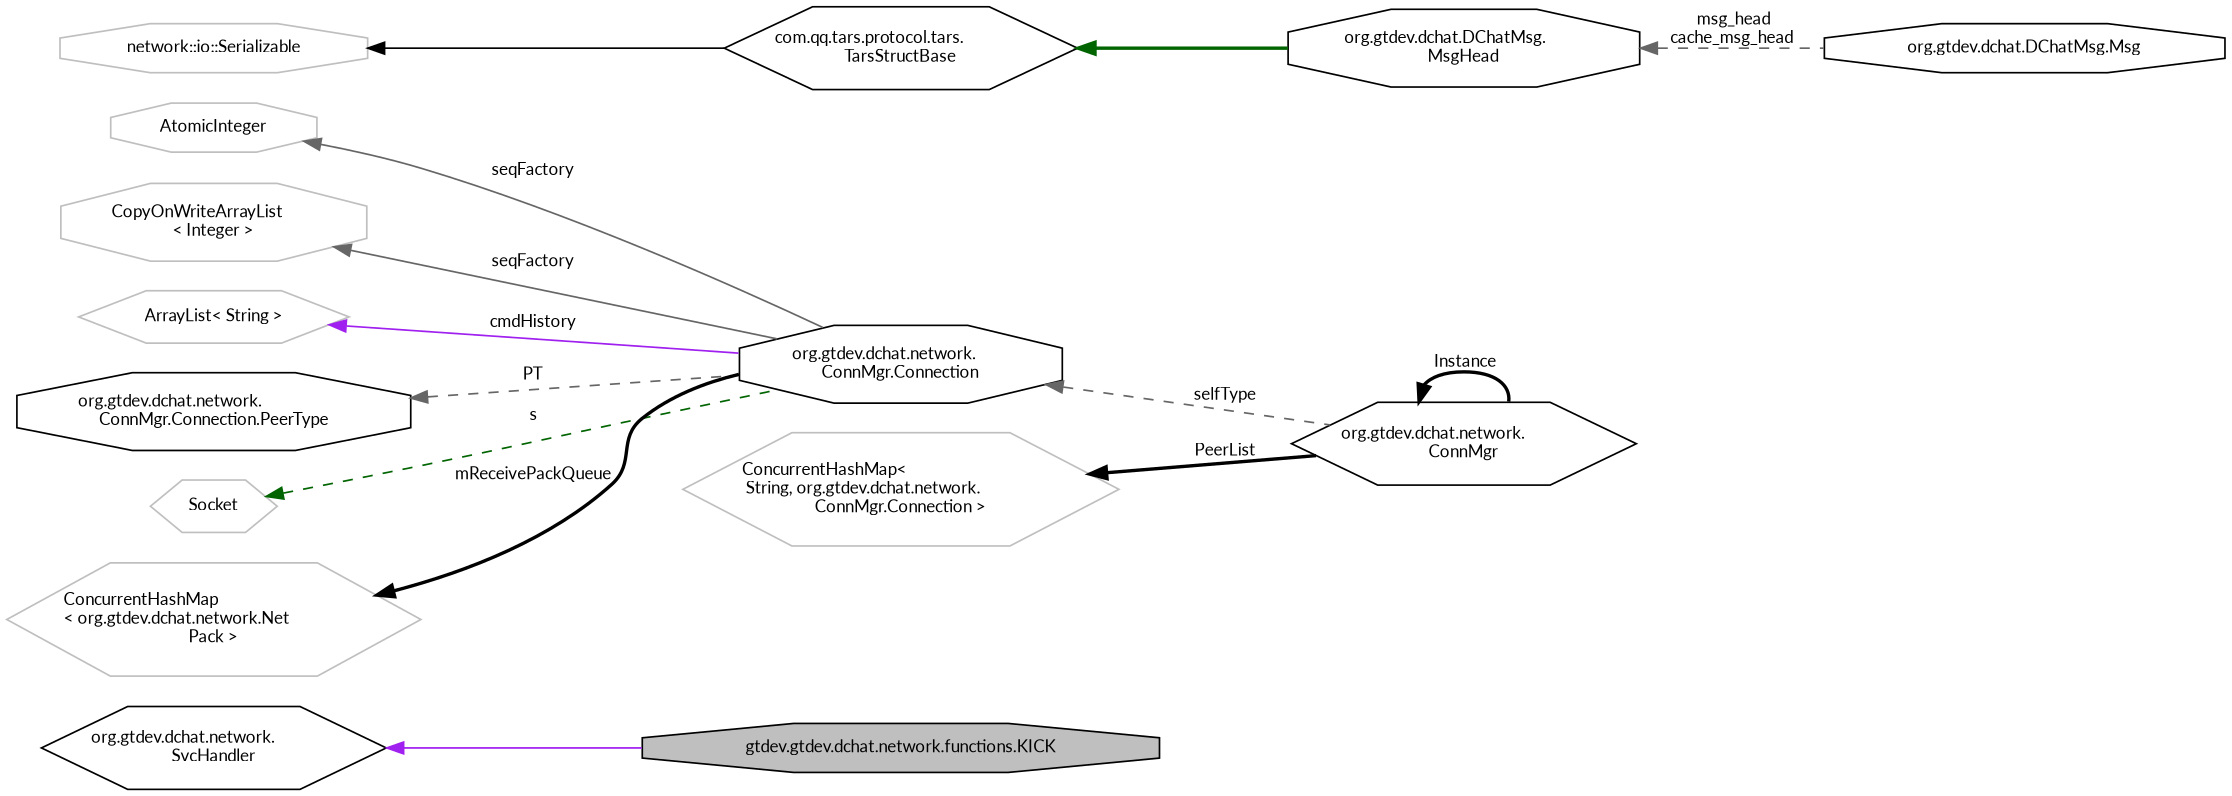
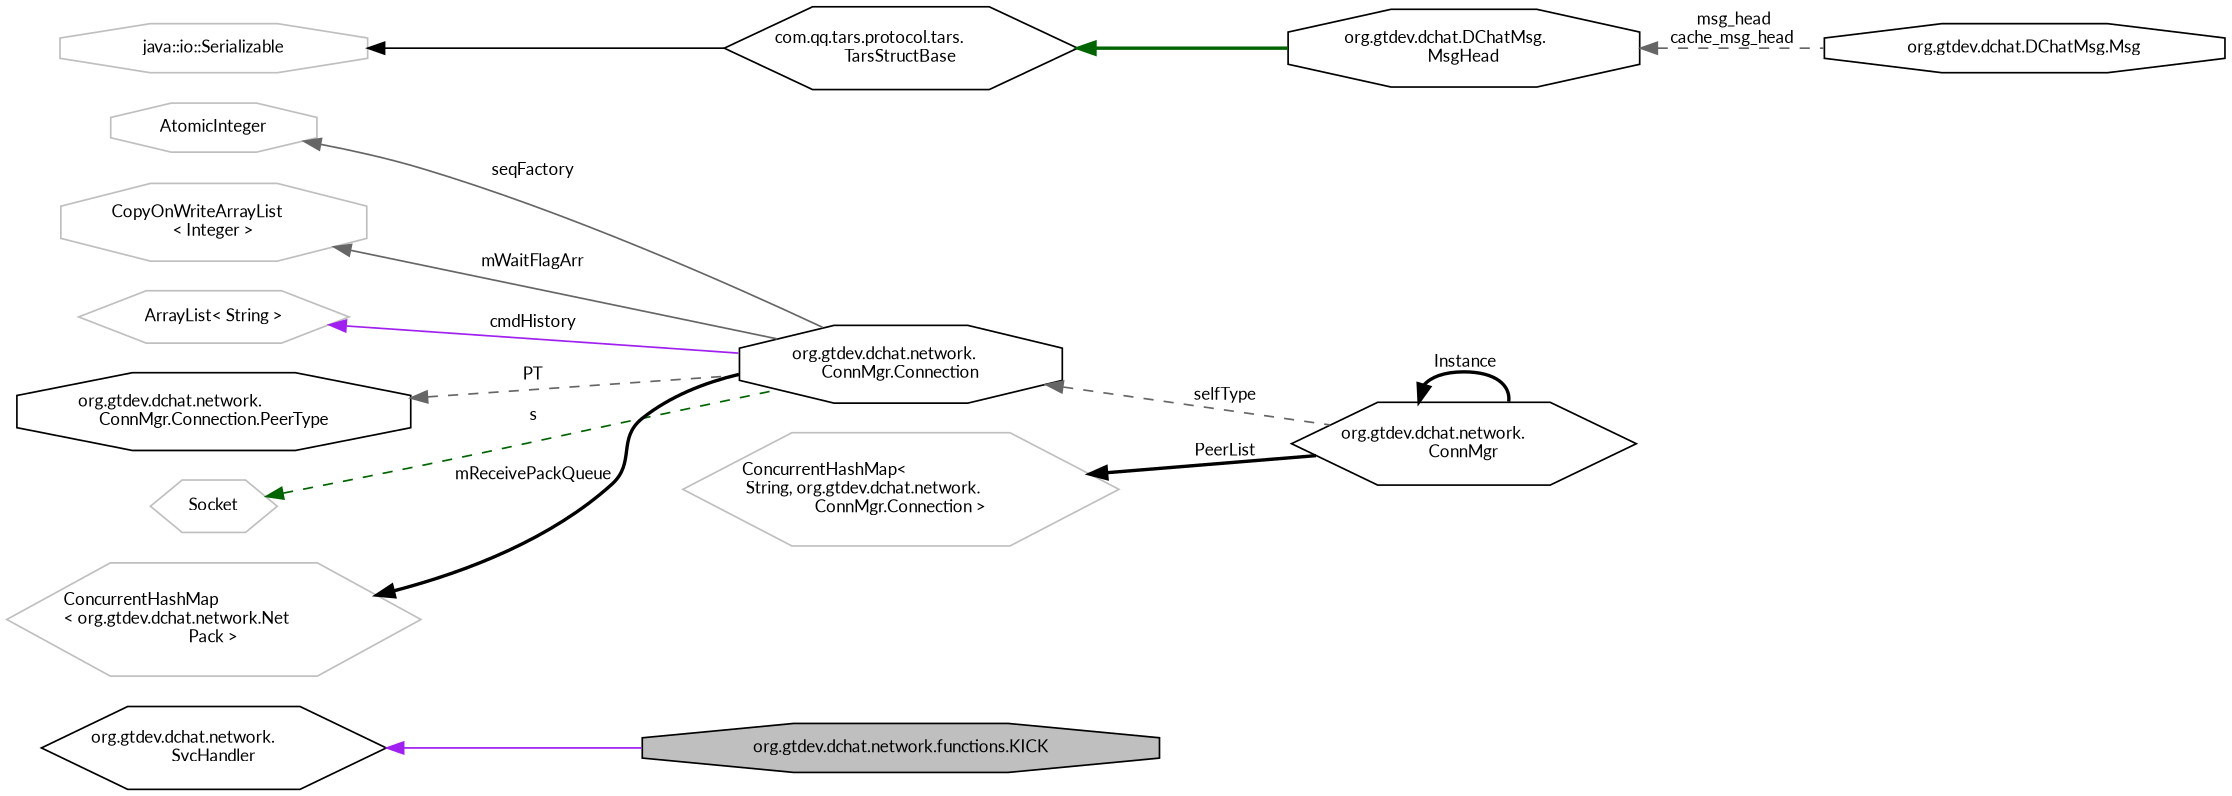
node "network::io::Serializable": label "network::io::Serializable" -> "java::io::Serializable"
edge "org.gtdev.dchat.network. ConnMgr.Connection" -> "CopyOnWriteArrayList < Integer >": label " seqFactory" -> " mWaitFlagArr"
node "gtdev.gtdev.dchat.network.functions.KICK": label "gtdev.gtdev.dchat.network.functions.KICK" -> "org.gtdev.dchat.network.functions.KICK"
